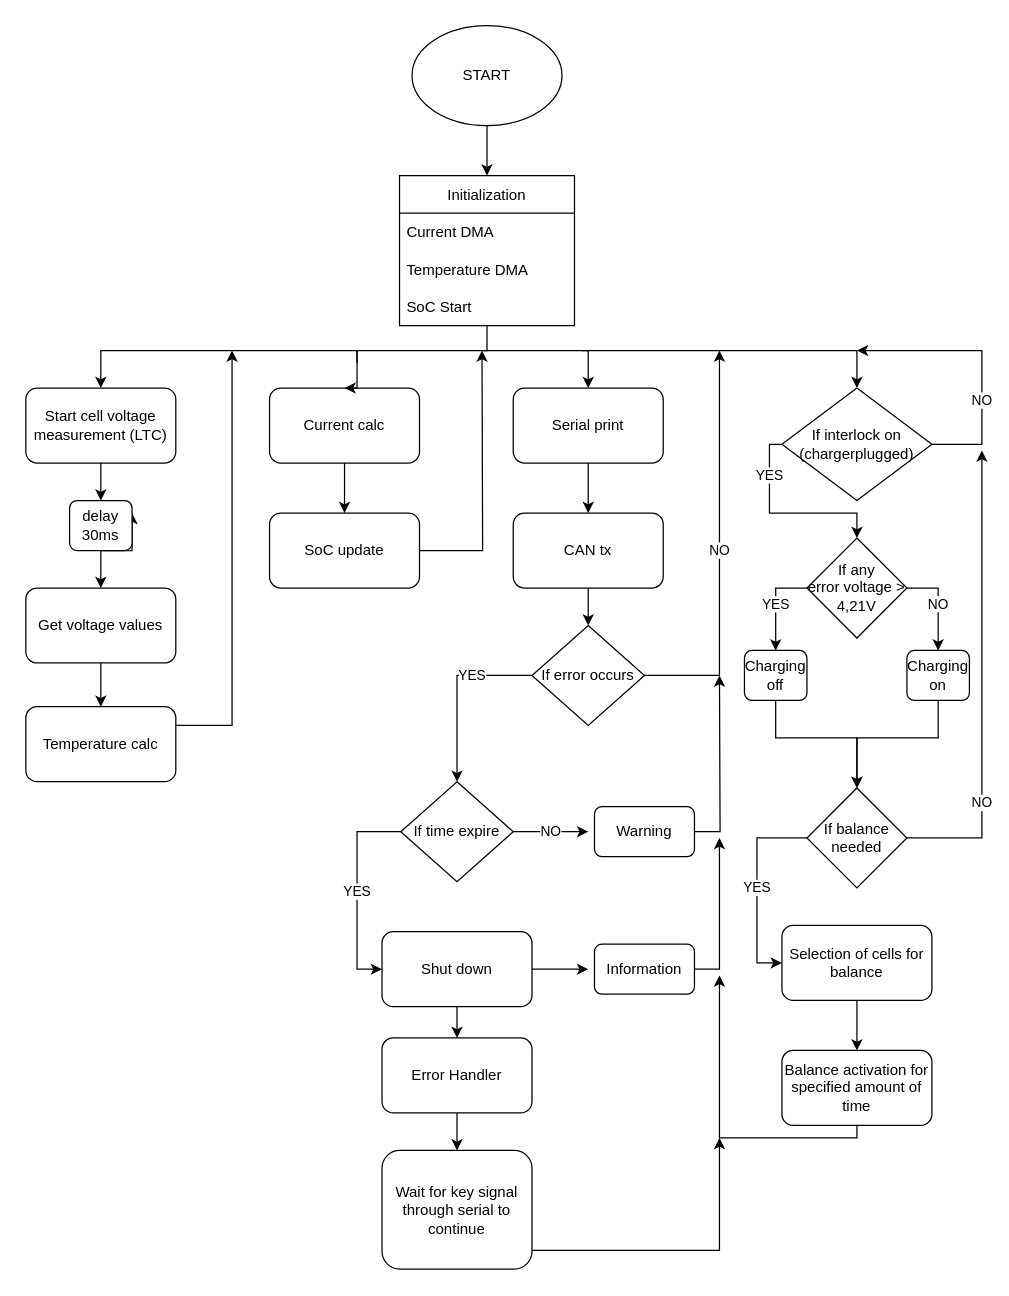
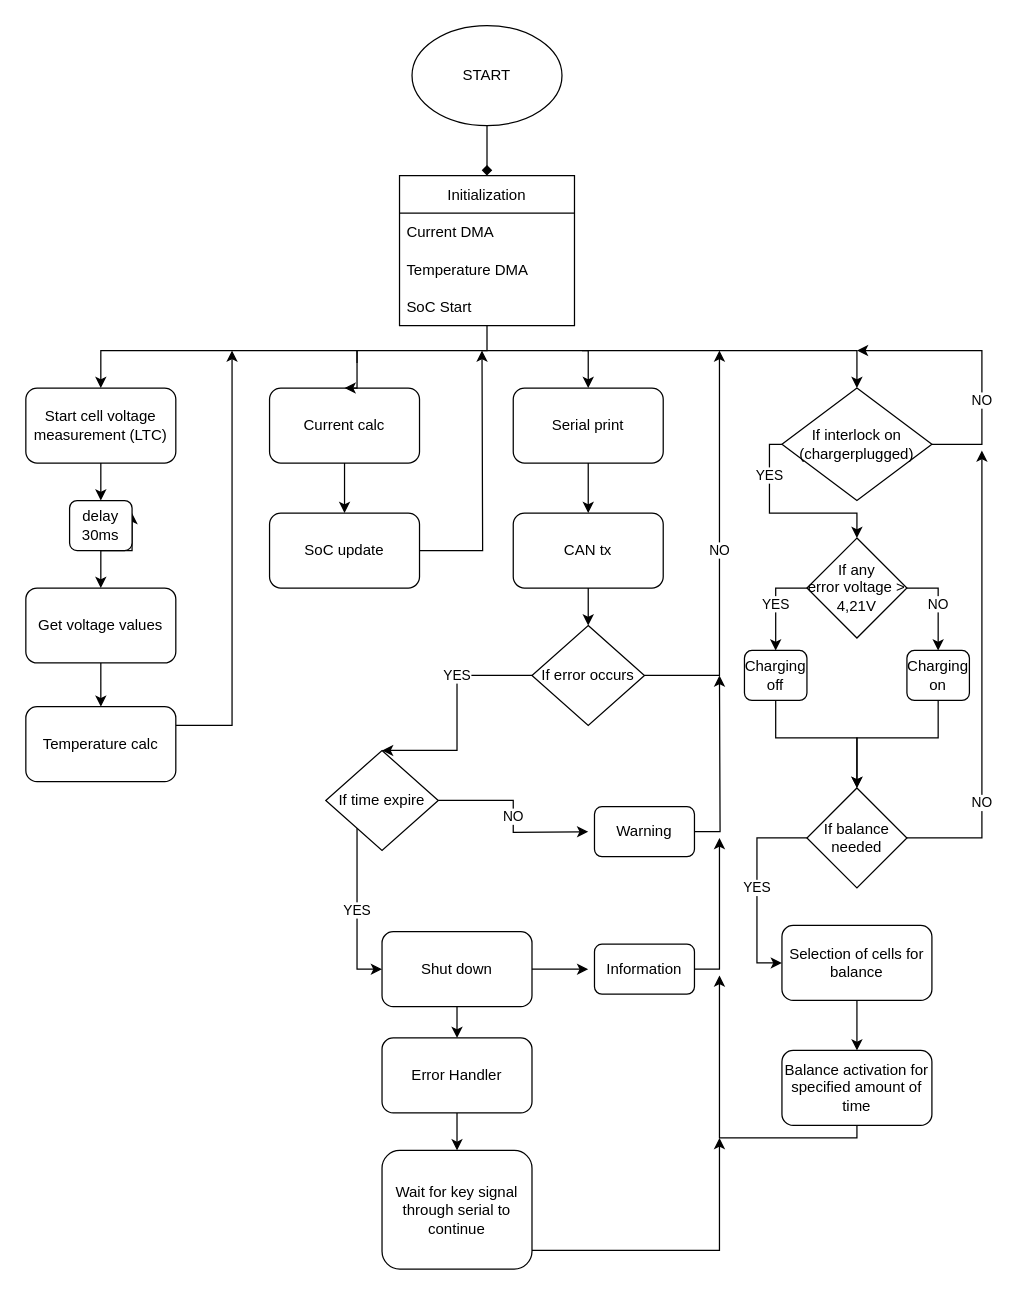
edge "START" -> "Initialization": arrowhead classic -> diamond
node "If time expire": moved (457, 832) -> (382, 801)
